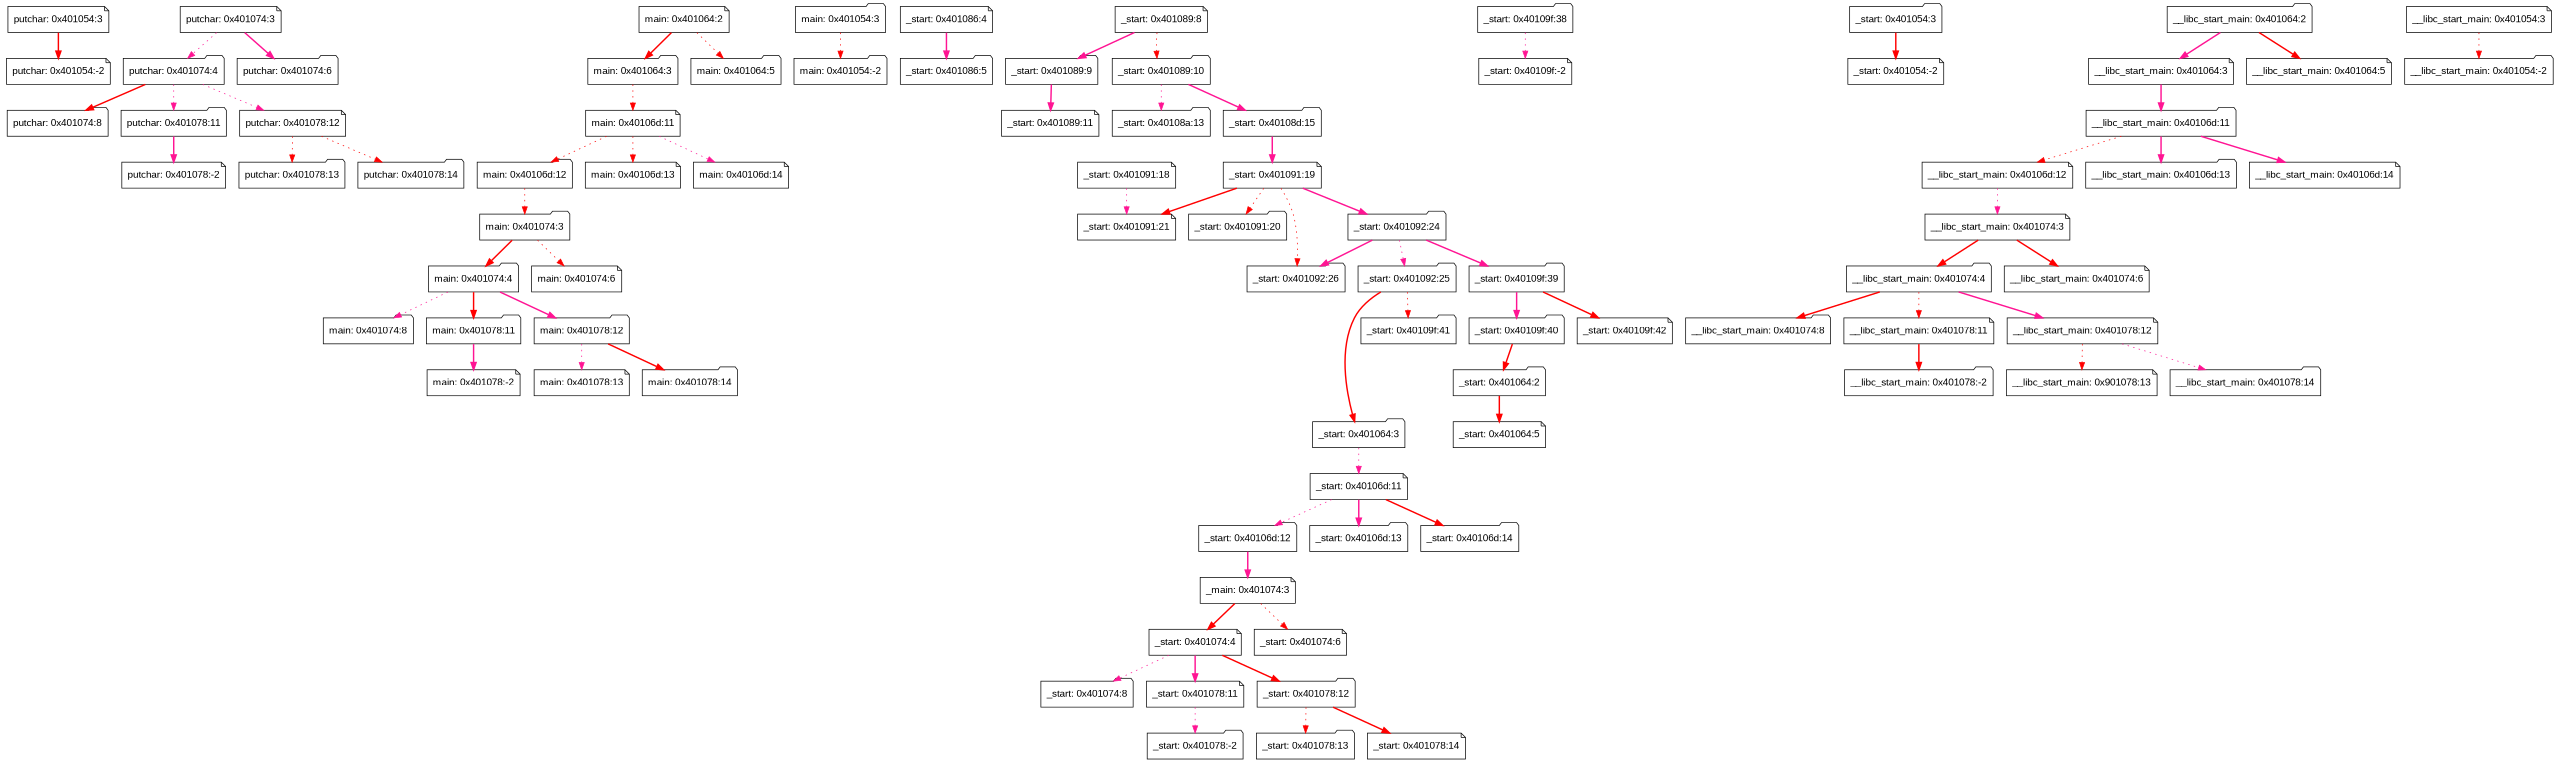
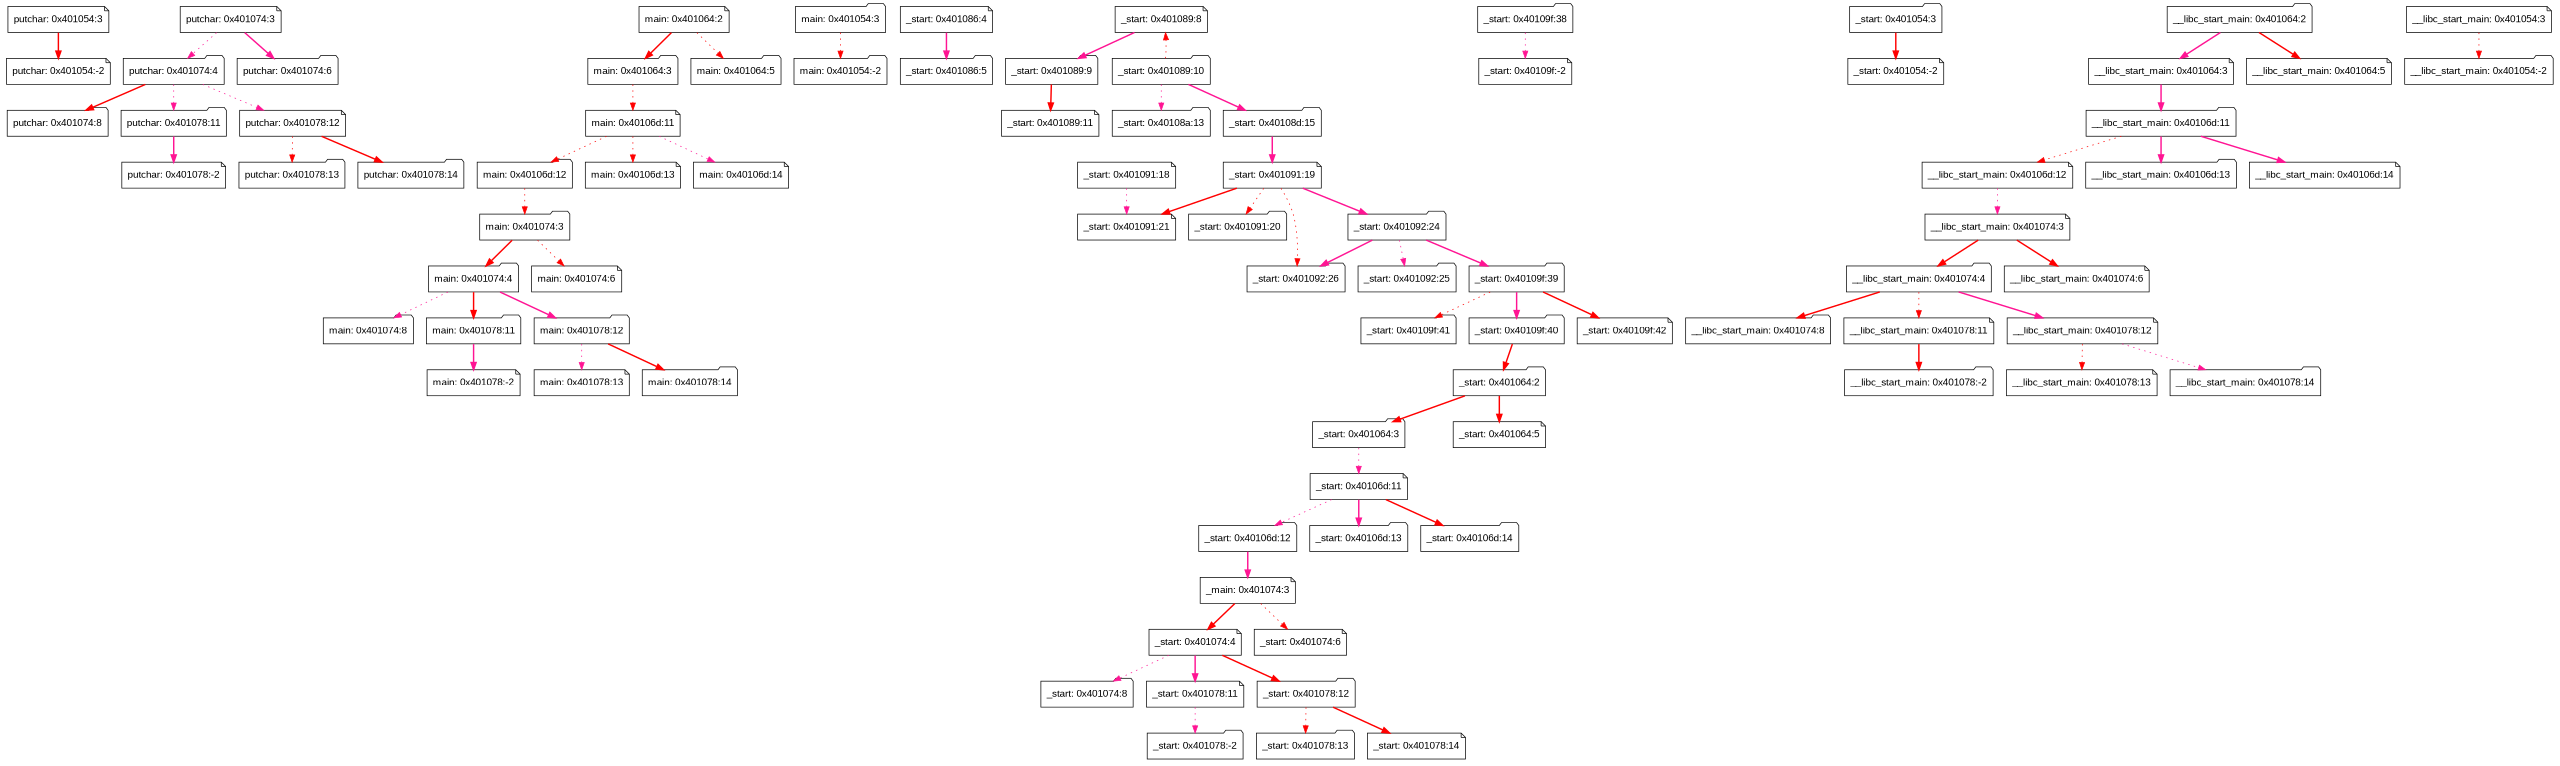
edge "_start: 0x401089:8" -> "_start: 0x401089:10": reversed
edge "_start: 0x401089:9" -> "_start: 0x401089:11": color deeppink -> red
edge "putchar: 0x401078:12" -> "putchar: 0x401078:14": style dotted -> bold
edge "_start: 0x401092:25" -> "_start: 0x40109f:41": now "_start: 0x40109f:39" -> "_start: 0x40109f:41"
edge "_start: 0x401092:25" -> "_start: 0x401064:3": now "_start: 0x401064:2" -> "_start: 0x401064:3"
node "__libc_start_main: 0x901078:13": label "__libc_start_main: 0x901078:13" -> "__libc_start_main: 0x401078:13"
